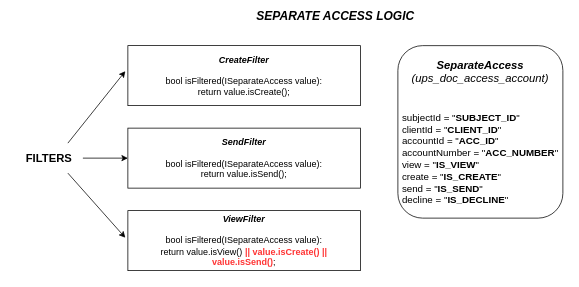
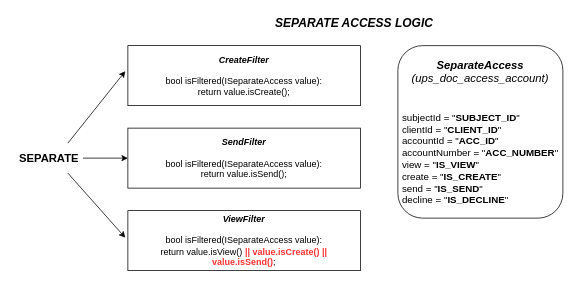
node "SEPARATE ACCESS LOGIC": moved (336, 15) -> (354, 23)
node "FILTERS": label "FILTERS" -> "SEPARATE"
